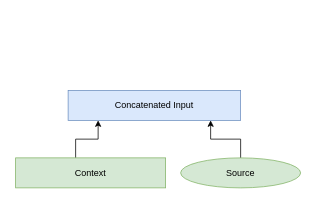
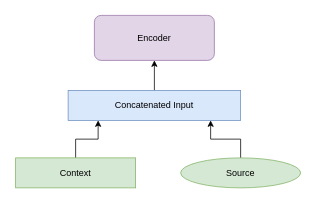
node "Encoder": added
edge "Concatenated Input" -> "Encoder": added
node "Context": size 150x30 -> 120x30
